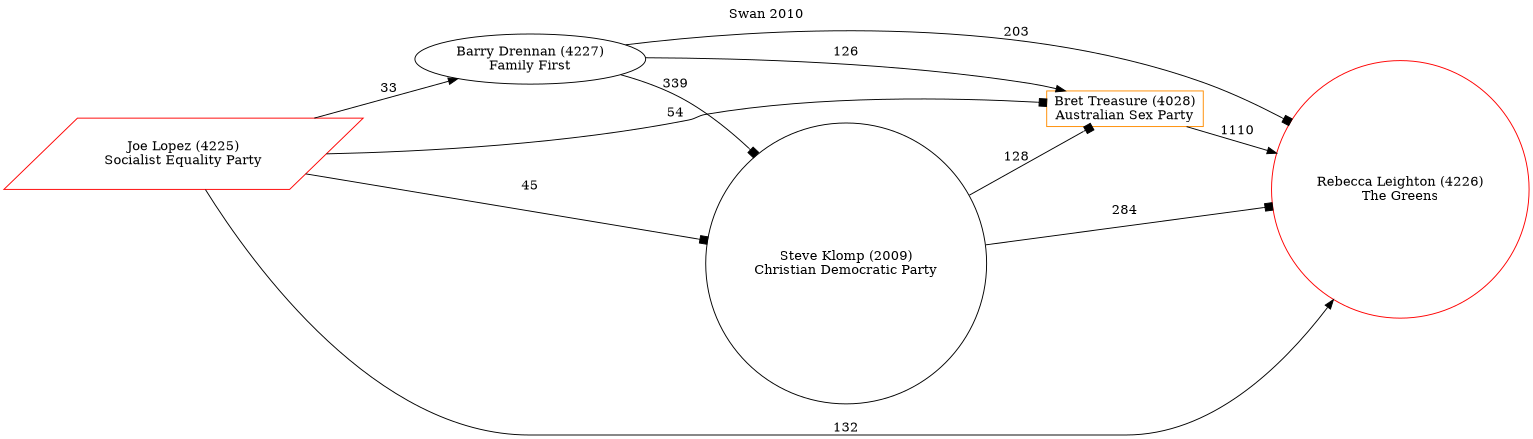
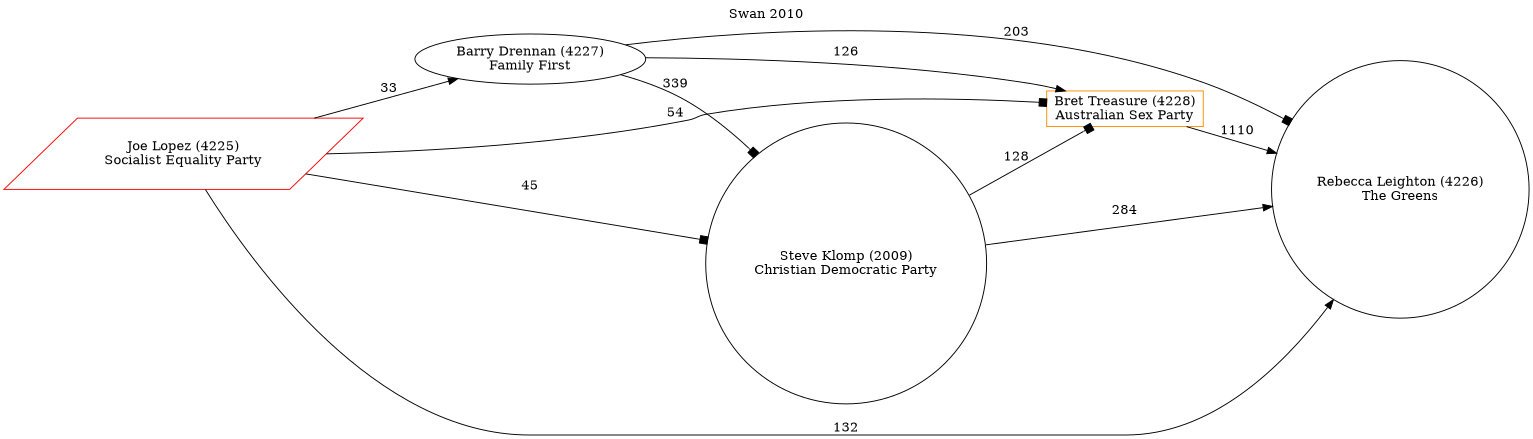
node "Bret Treasure (4028) Australian Sex Party": label "Bret Treasure (4028) Australian Sex Party" -> "Bret Treasure (4228) Australian Sex Party"
node "Rebecca Leighton (4226) The Greens": color red -> black
edge "Steve Klomp (2009) Christian Democratic Party" -> "Rebecca Leighton (4226) The Greens": arrowhead box -> normal
